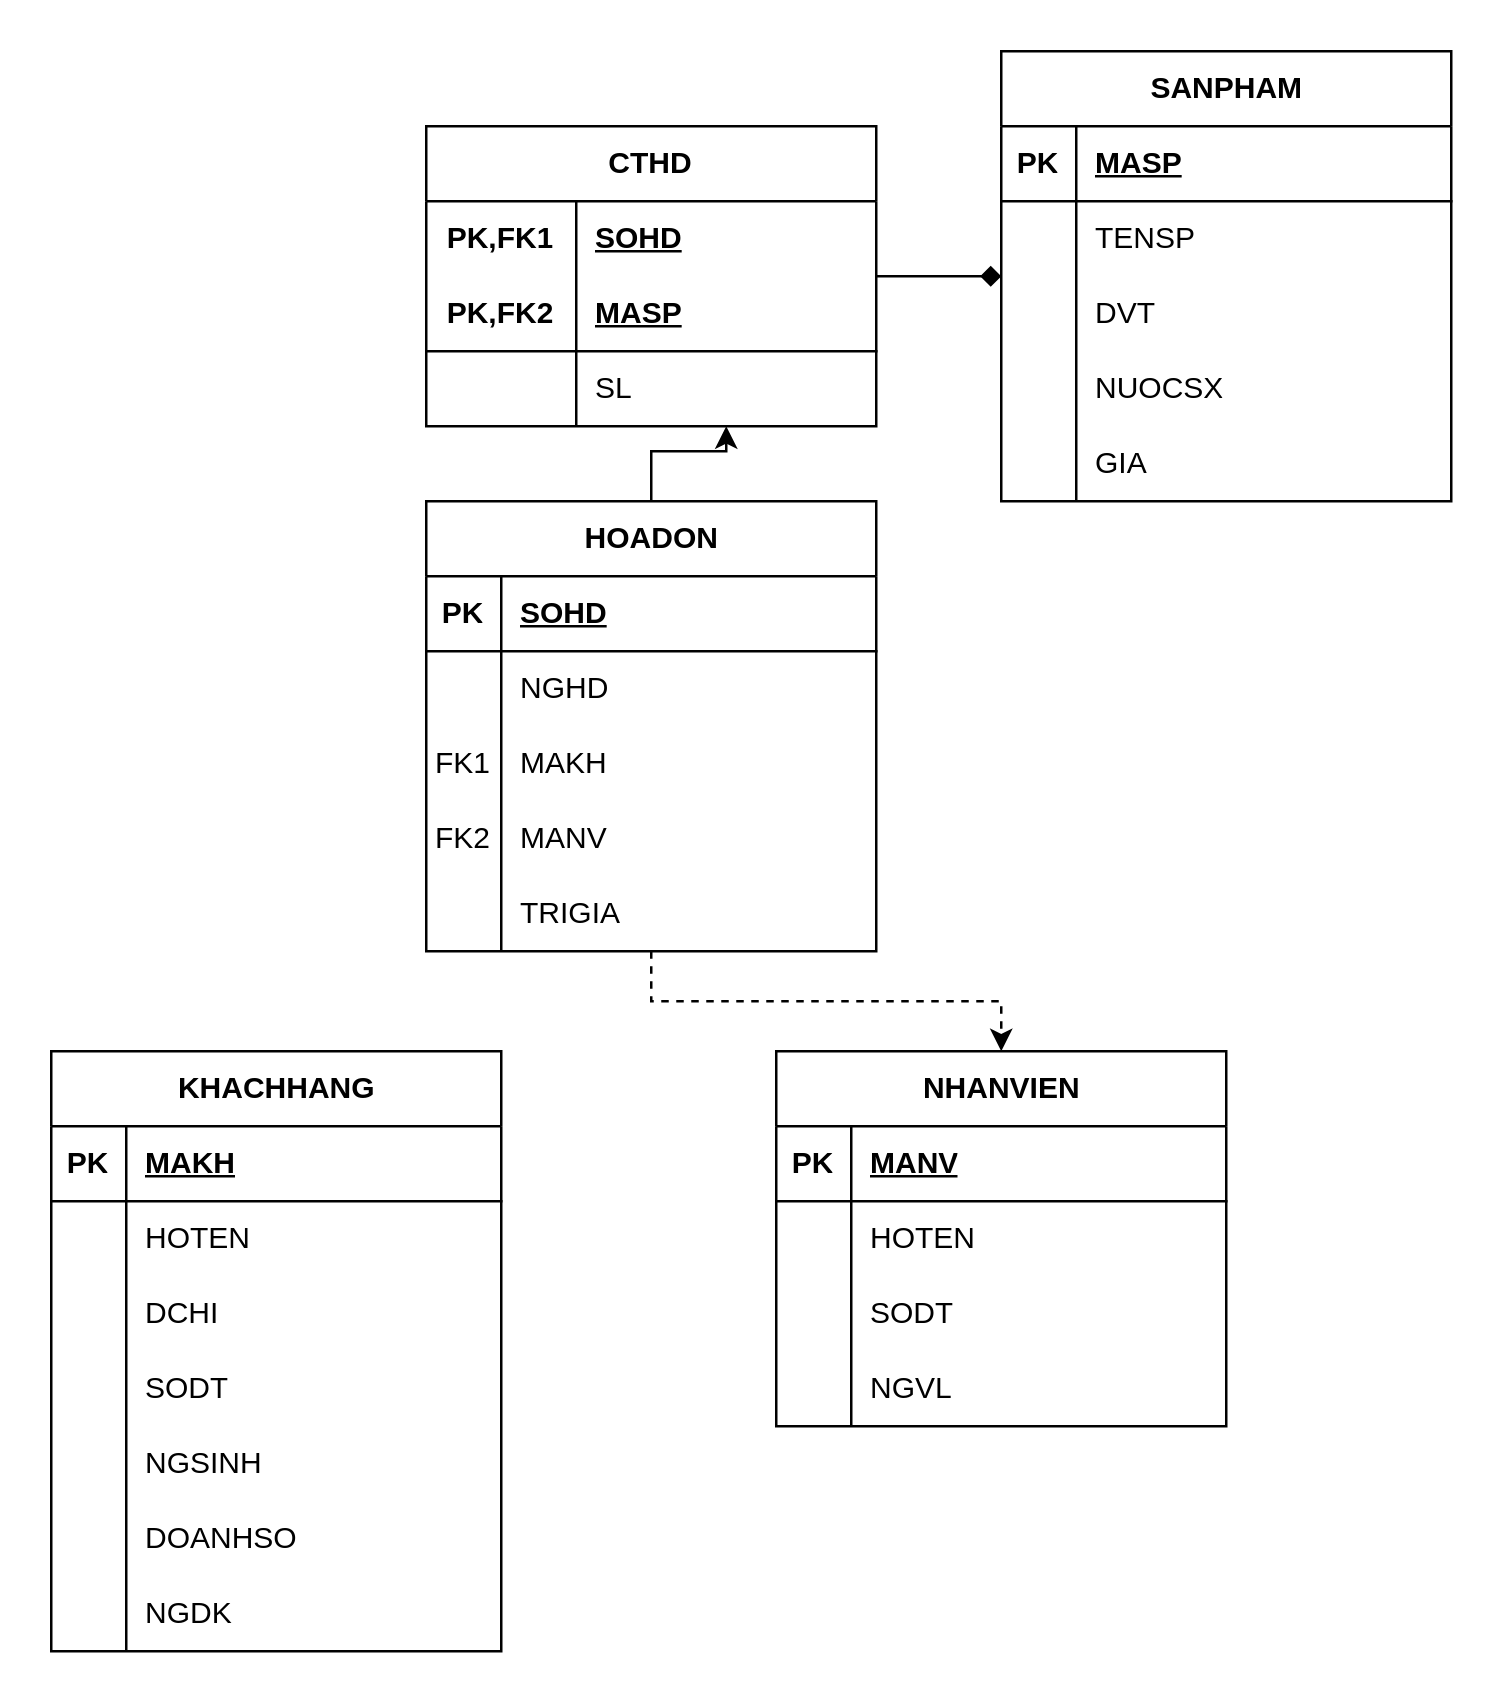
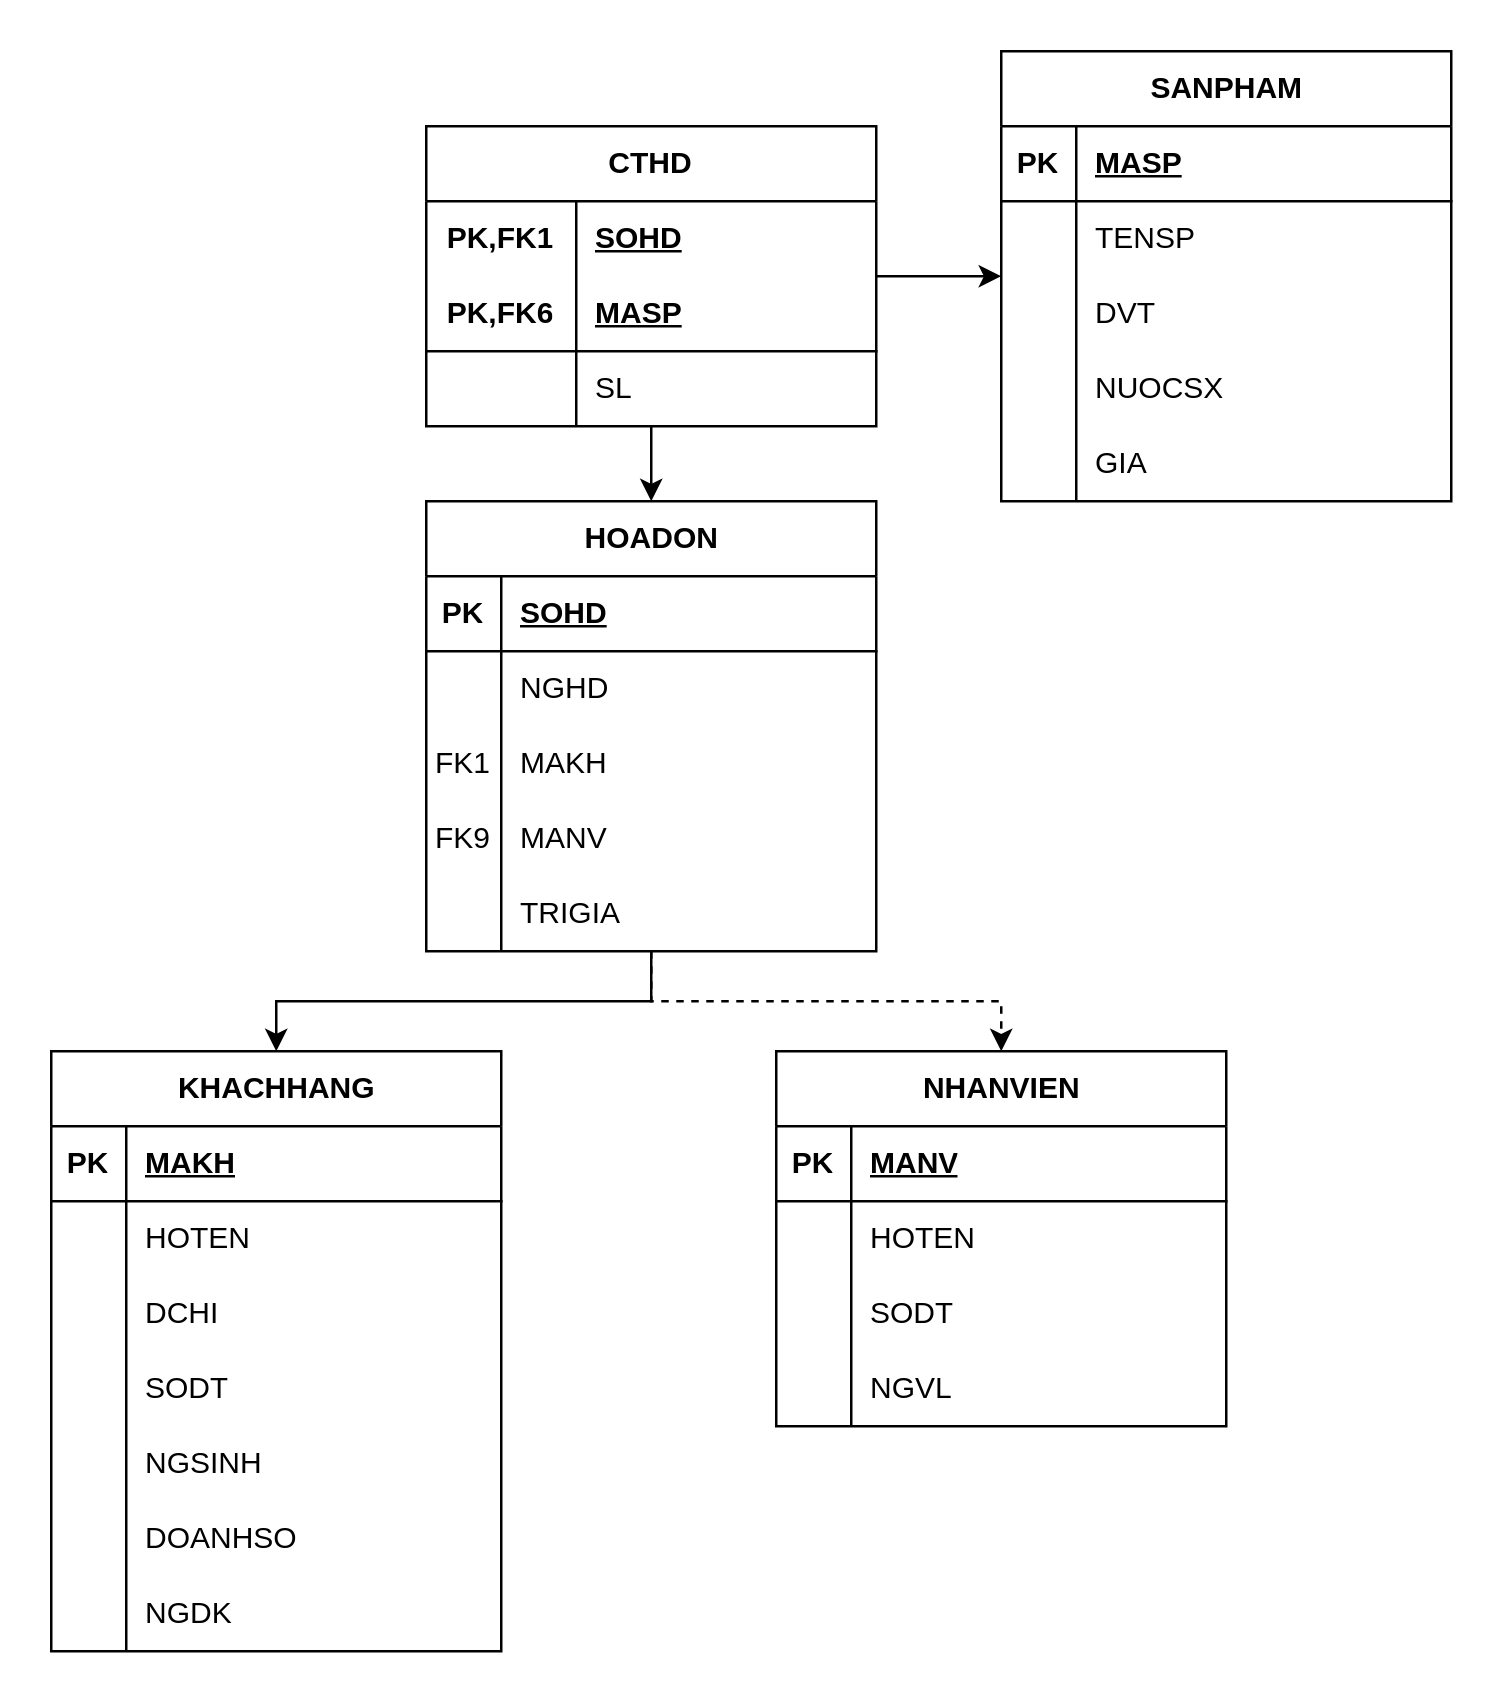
edge "CTHD" -> "SANPHAM": arrowhead diamond -> classic
node "PK,FK2": label "PK,FK2" -> "PK,FK6"
edge "CTHD" -> "HOADON": added
edge "HOADON" -> "SL": now "HOADON" -> "KHACHHANG"
node "FK2": label "FK2" -> "FK9"
